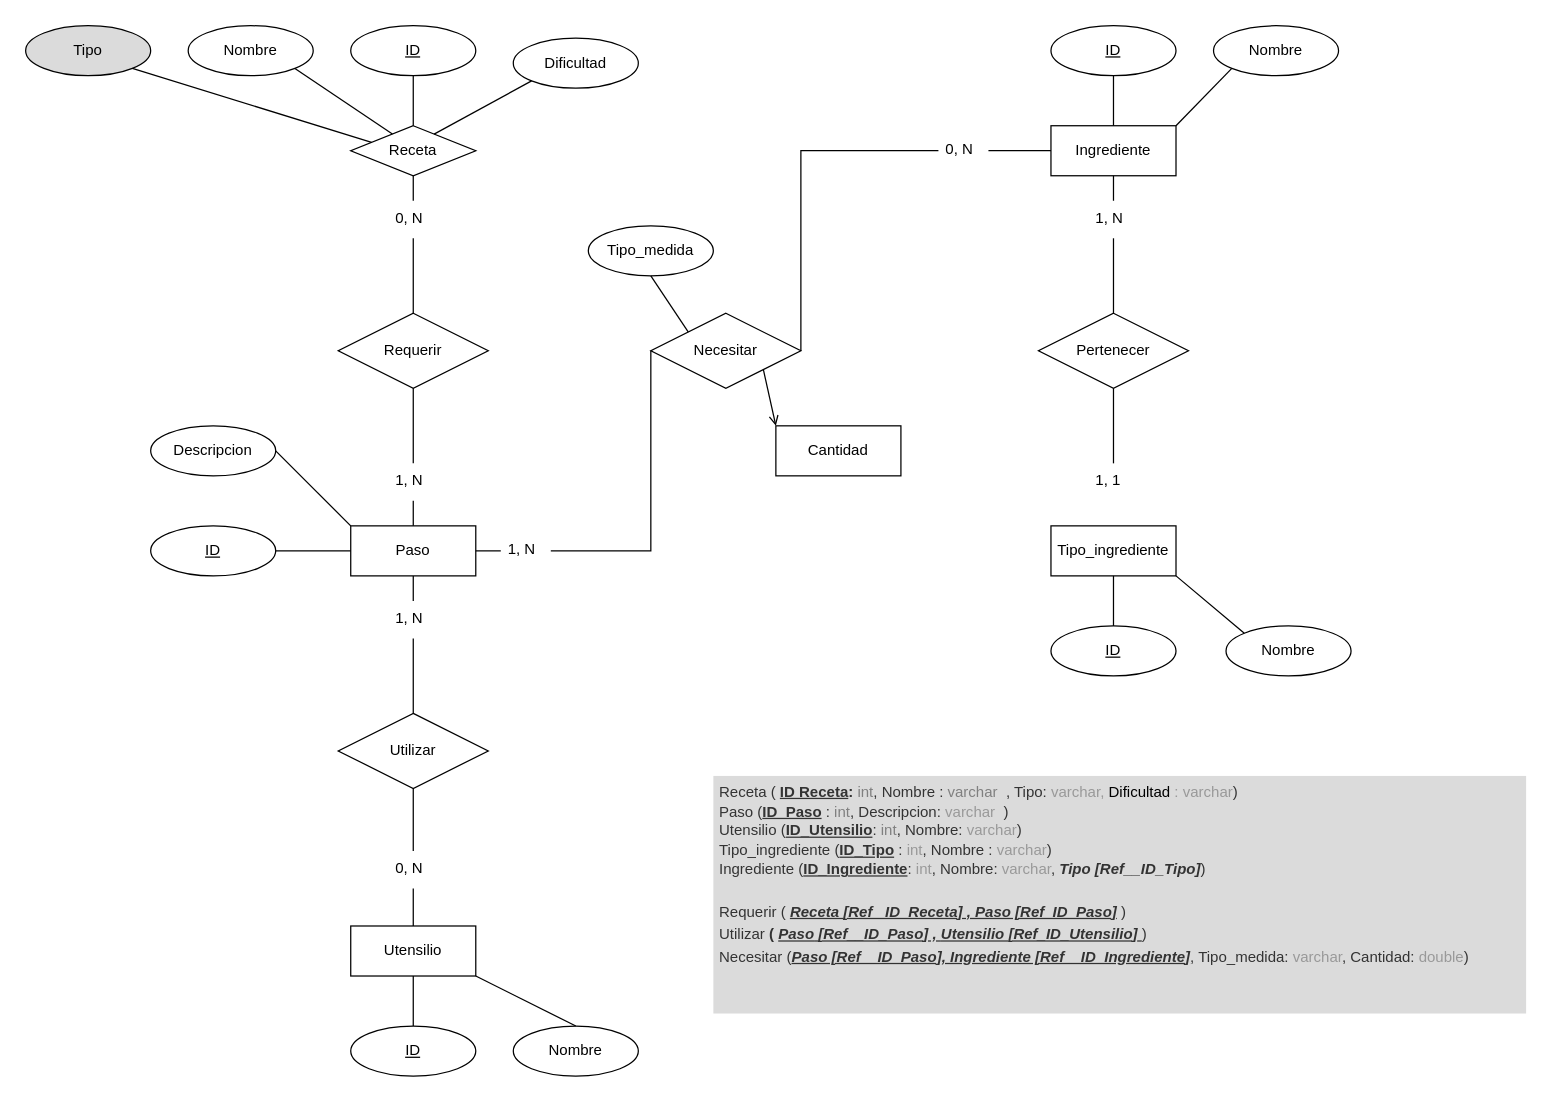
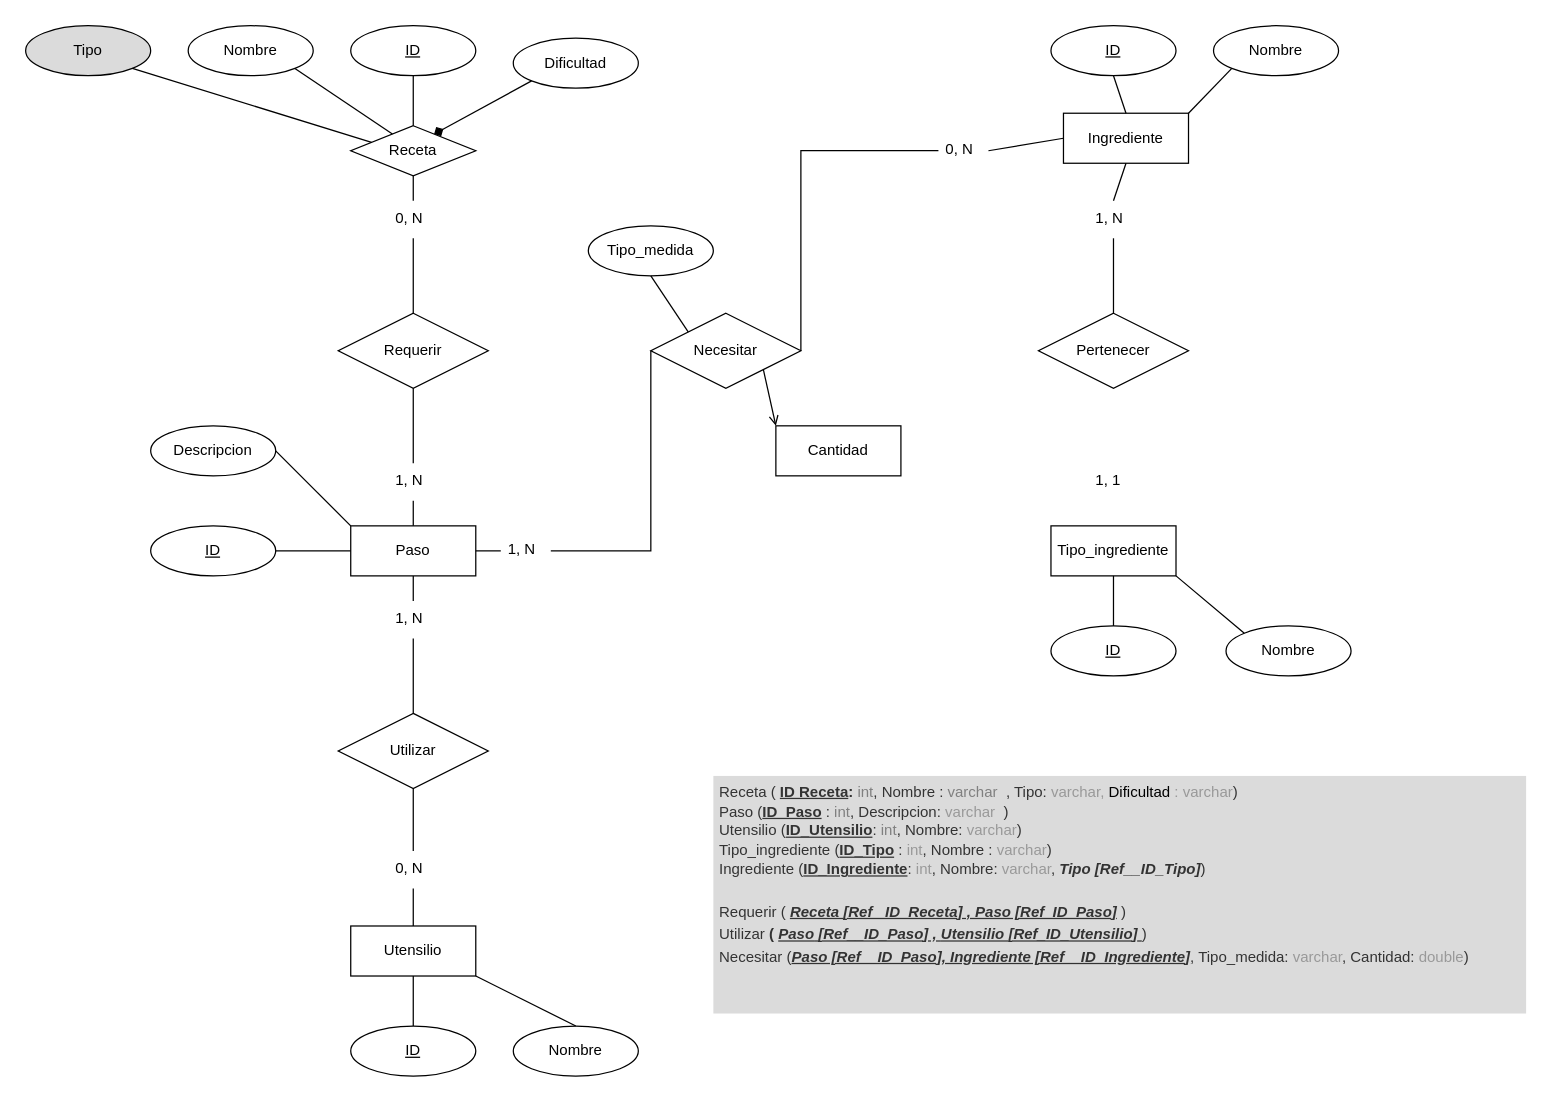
edge "Dificultad" -- "Receta": arrowhead none -> diamond
node "Ingrediente": moved (1113, 151) -> (1126, 138)
edge "Pertenecer" -- "1, 1": removed
